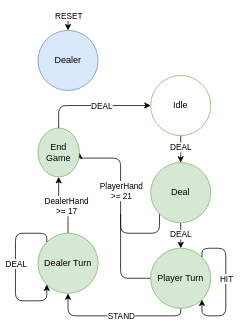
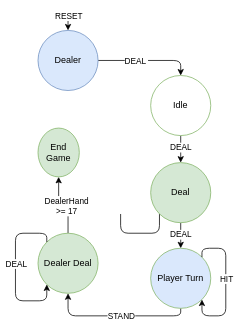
edge "Dealer" -> "Idle": added, label "DEAL"
edge "End Game" -> "Idle": removed, label "DEAL"
node "Dealer Turn": label "Dealer Turn" -> "Dealer Deal"
edge "Player Turn" -> "End Game": removed, label "PlayerHand >= 21"
node "Player Turn": fillcolor #d5e8d4 -> #dae8fc
